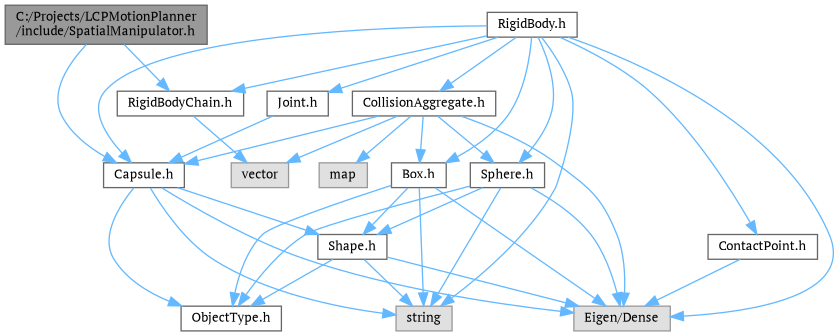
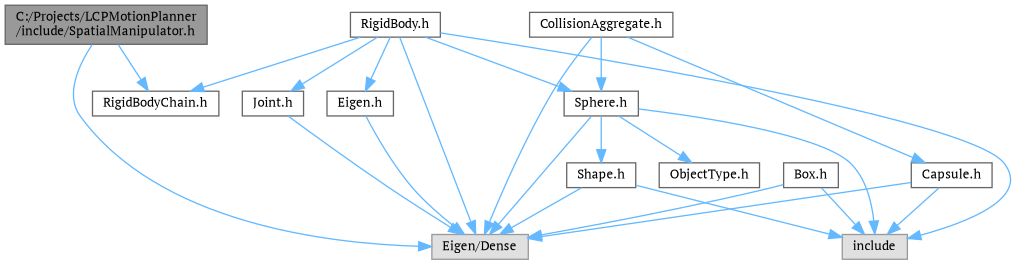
edge "RigidBody.h" -> "Capsule.h": removed
edge "RigidBody.h" -> "CollisionAggregate.h": removed
edge "C:/Projects/LCPMotionPlanner /include/SpatialManipulator.h" -> "Capsule.h": now "C:/Projects/LCPMotionPlanner /include/SpatialManipulator.h" -> "Eigen/Dense"
edge "RigidBody.h" -> "Box.h": removed
edge "CollisionAggregate.h" -> "Box.h": removed
edge "Joint.h" -> "Capsule.h": now "Joint.h" -> "Eigen/Dense"
node "vector": removed
node "map": removed
edge "Box.h" -> "Shape.h": removed
edge "Capsule.h" -> "Shape.h": removed
edge "Box.h" -> "ObjectType.h": removed
node "ContactPoint.h": label "ContactPoint.h" -> "Eigen.h"
edge "Capsule.h" -> "ObjectType.h": removed
edge "Shape.h" -> "ObjectType.h": removed
node "string": label "string" -> "include"
